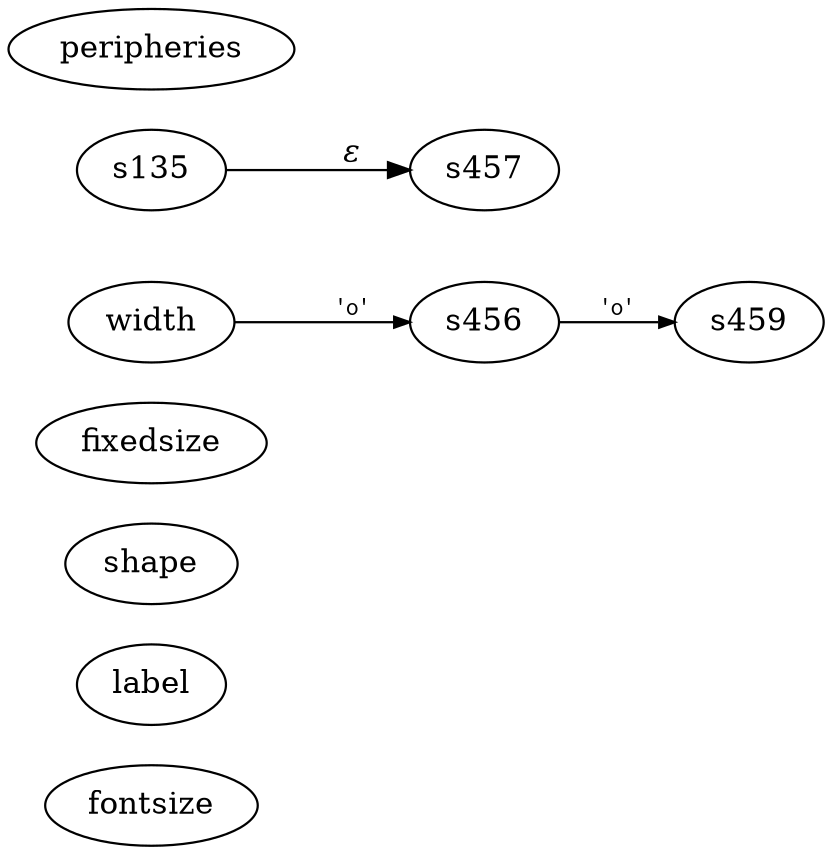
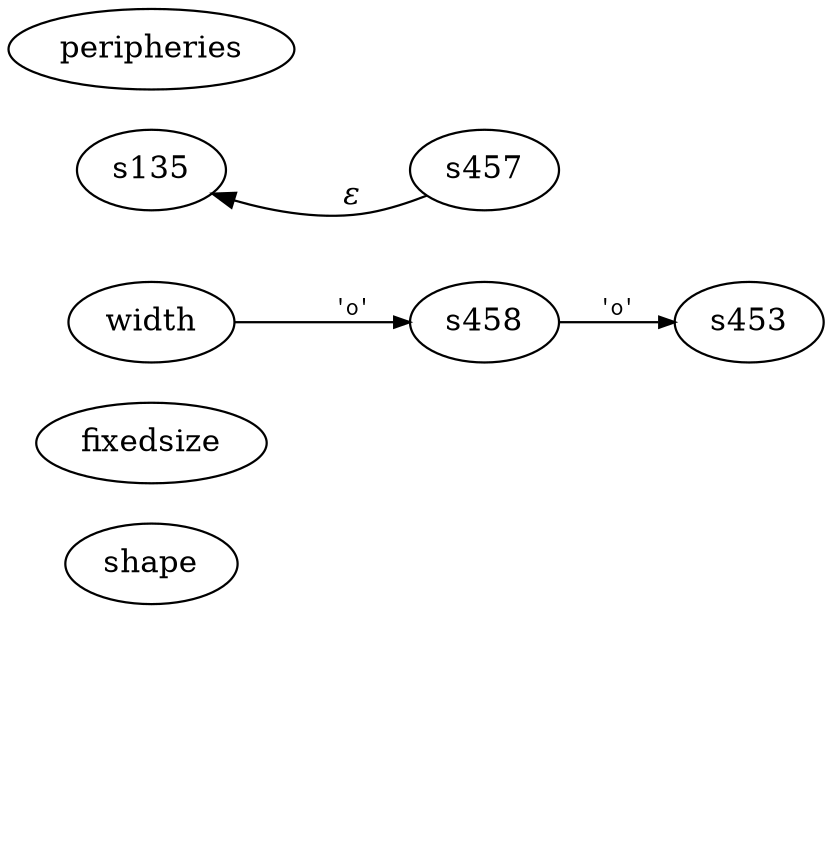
edge "s135" -> "s457": reversed
node "s456": label "s456" -> "s458"
node "s459": label "s459" -> "s453"
node "label": removed
node "fontsize": removed
